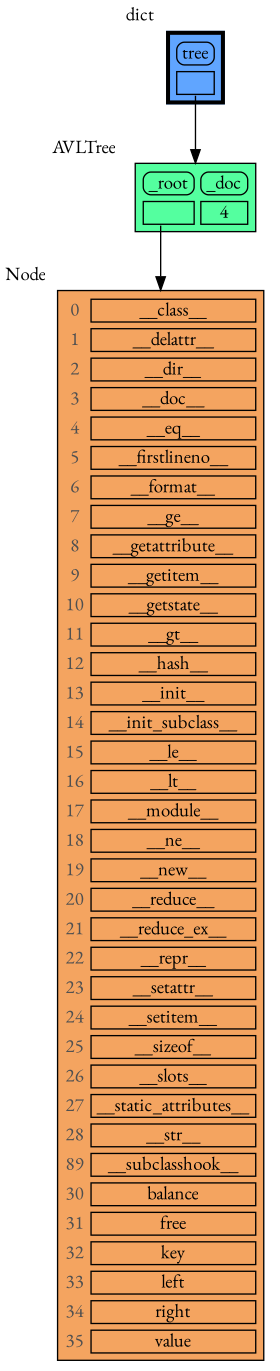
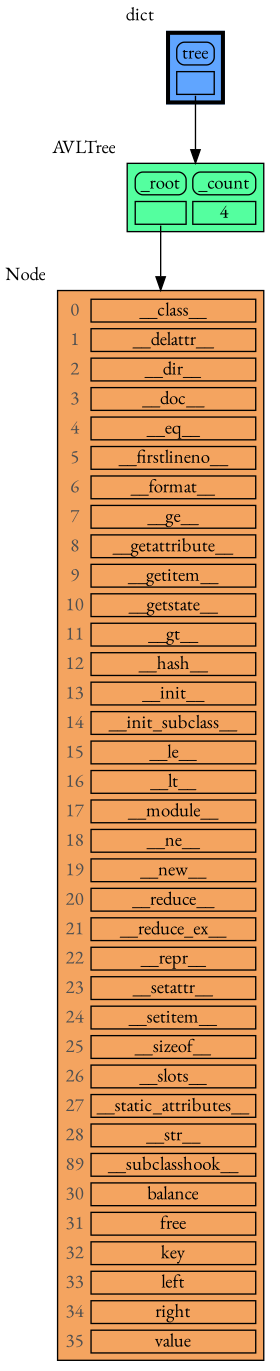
node "_root": text "_doc" -> "_count"
